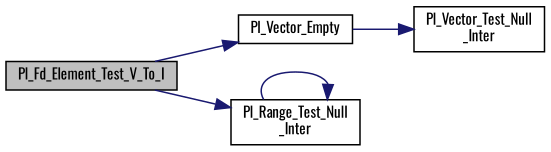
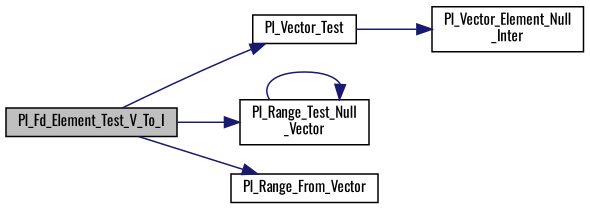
node "Pl_Vector_Empty": label "Pl_Vector_Empty" -> "Pl_Vector_Test"
node "Pl_Vector_Test_Null _Inter": label "Pl_Vector_Test_Null _Inter" -> "Pl_Vector_Element_Null _Inter"
node "Pl_Range_Test_Null _Inter": label "Pl_Range_Test_Null _Inter" -> "Pl_Range_Test_Null _Vector"
node "Pl_Range_From_Vector": added
